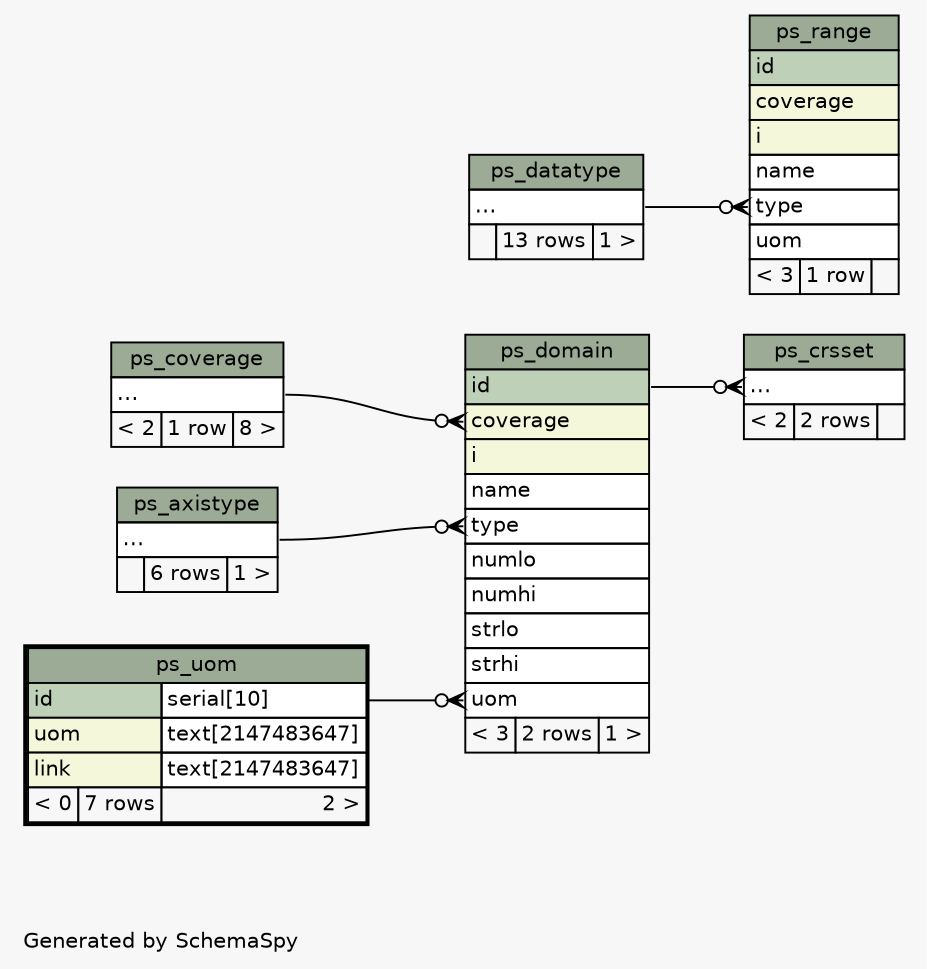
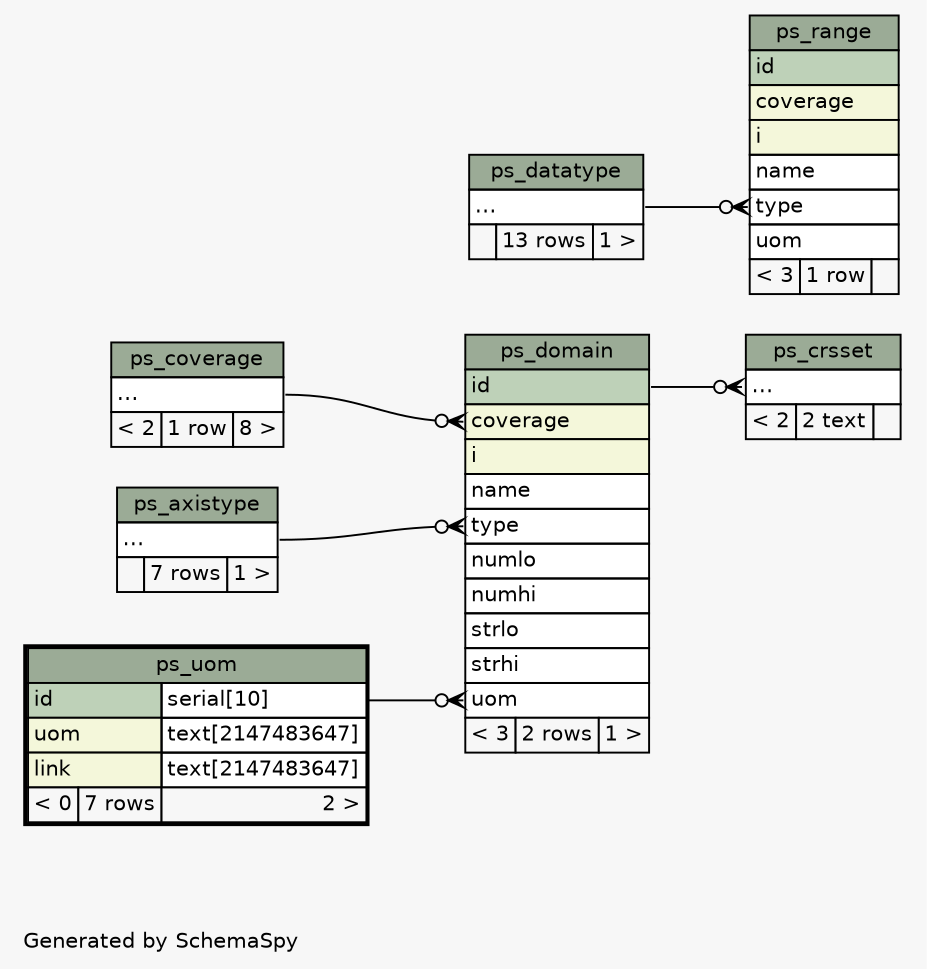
node "ps_crsset": text "2 rows" -> "2 text"
node "ps_axistype": text "6 rows" -> "7 rows"
